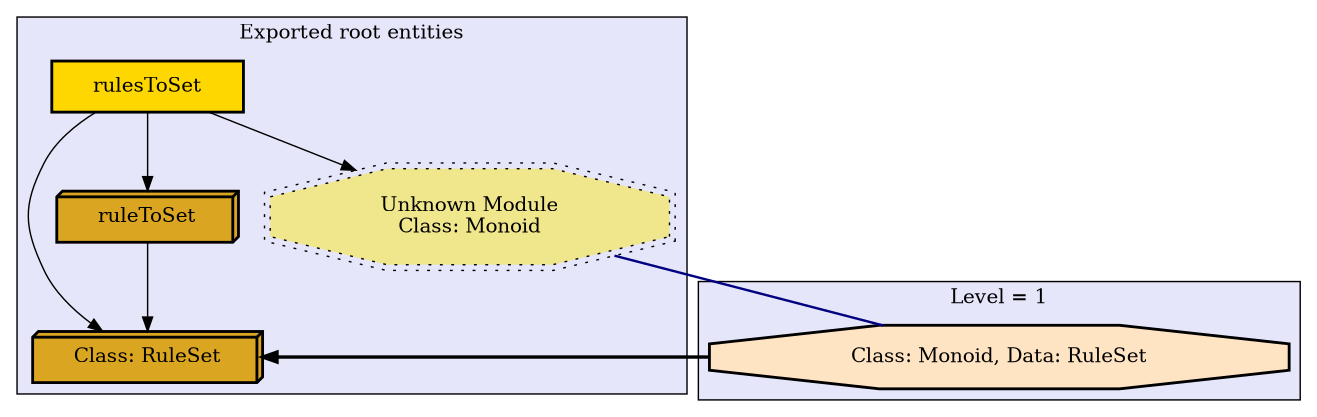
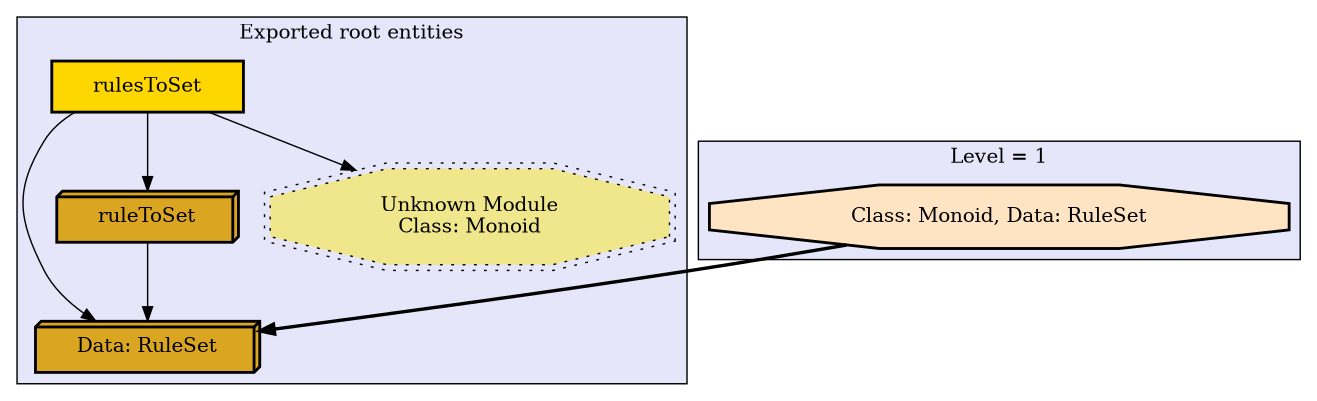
edge "Unknown Module Class: Monoid" -- "Class: Monoid, Data: RuleSet": removed
node "Class: RuleSet": label "Class: RuleSet" -> "Data: RuleSet"
